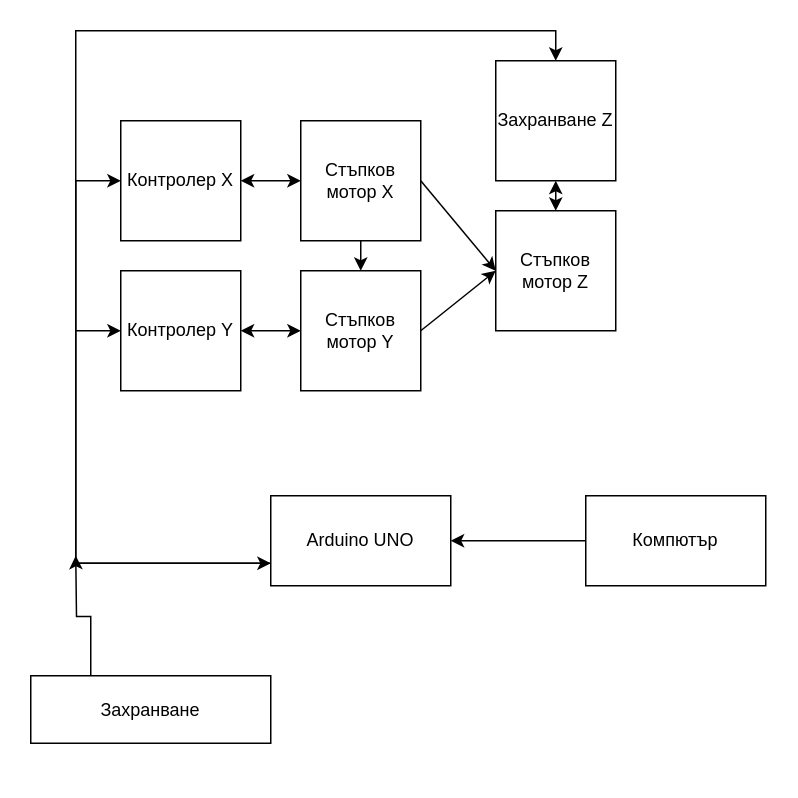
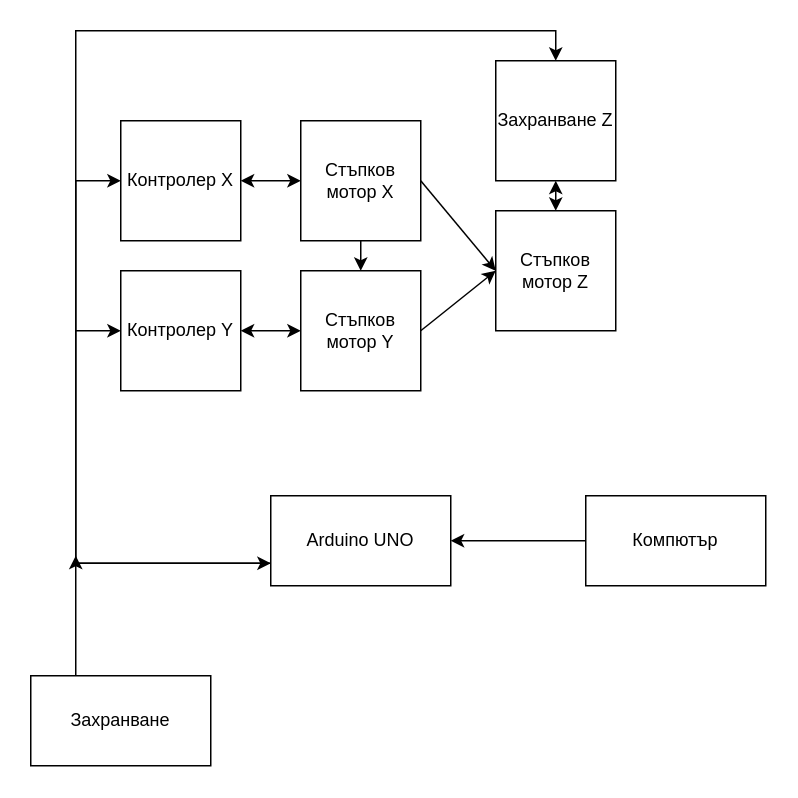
node "Захранване": size 240x68 -> 180x90
